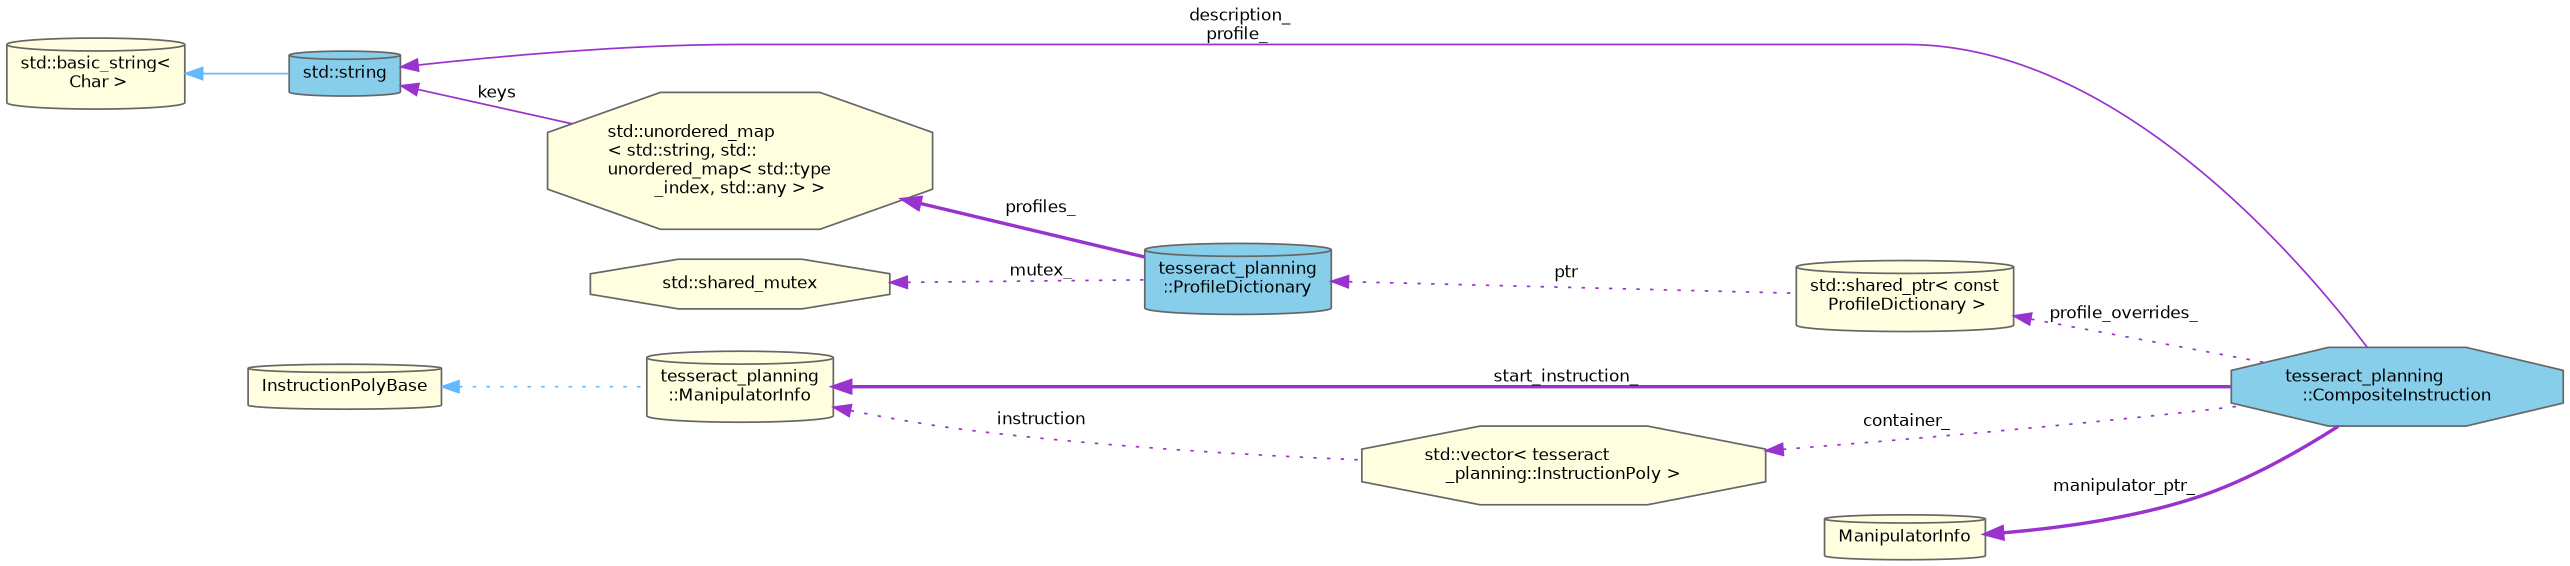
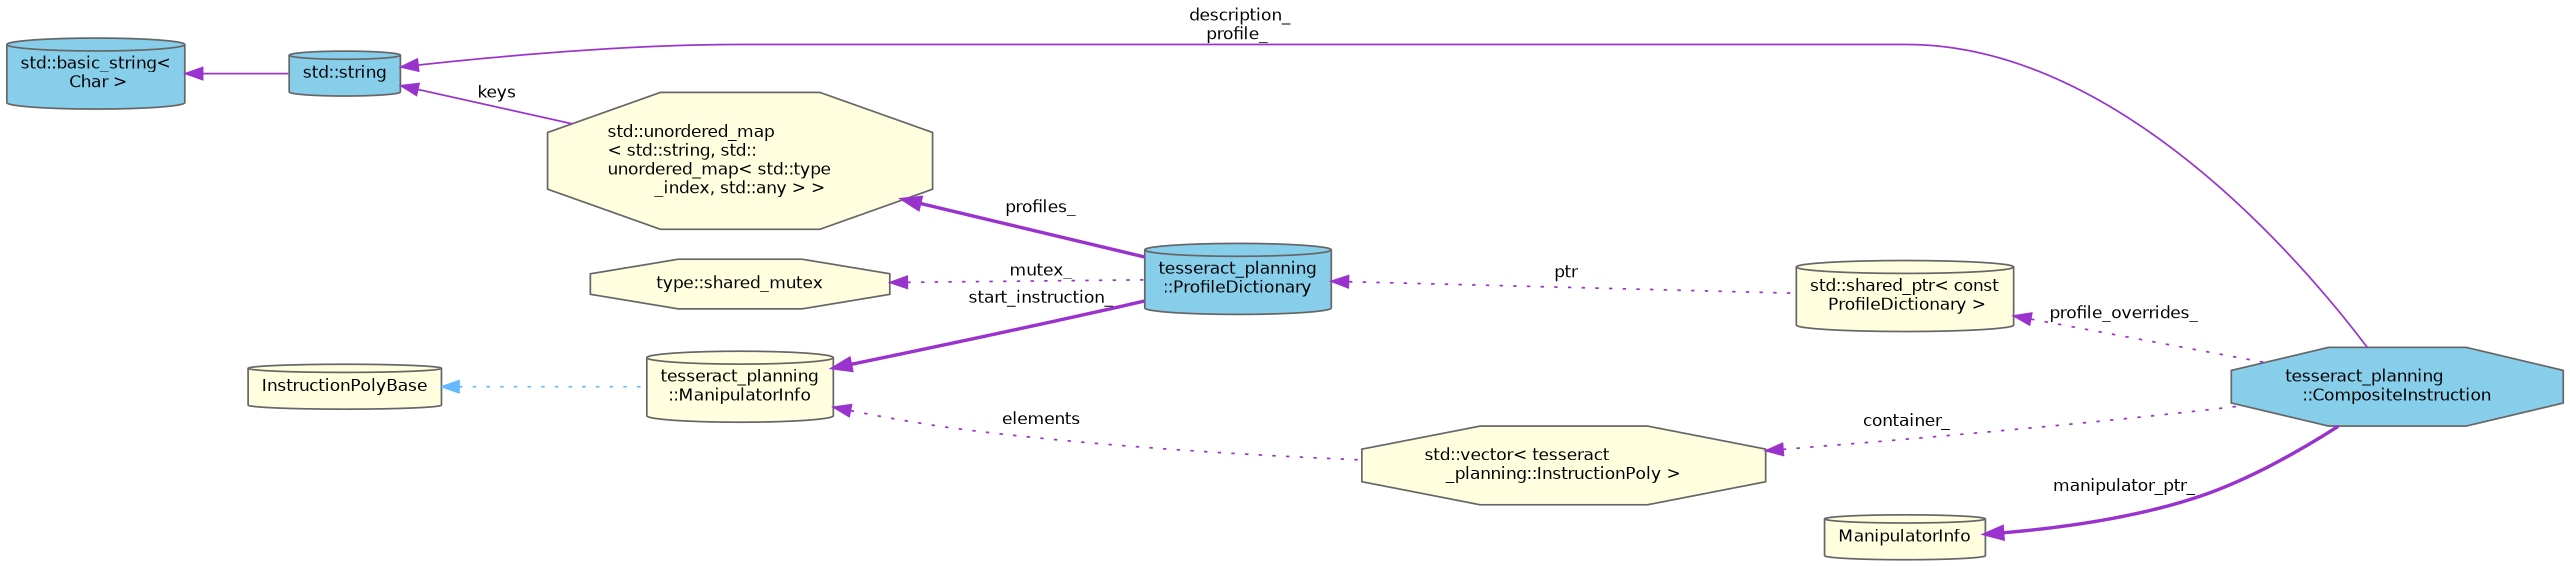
node "std::basic_string< Char >": fillcolor lightyellow -> skyblue
edge "std::string" -> "std::basic_string< Char >": color steelblue1 -> darkorchid3
node "std::shared_mutex": label "std::shared_mutex" -> "type::shared_mutex"
edge "tesseract_planning ::CompositeInstruction" -> "tesseract_planning ::ManipulatorInfo": now "tesseract_planning ::ProfileDictionary" -> "tesseract_planning ::ManipulatorInfo"
edge "std::vector< tesseract _planning::InstructionPoly >" -> "tesseract_planning ::ManipulatorInfo": label " instruction" -> " elements"
